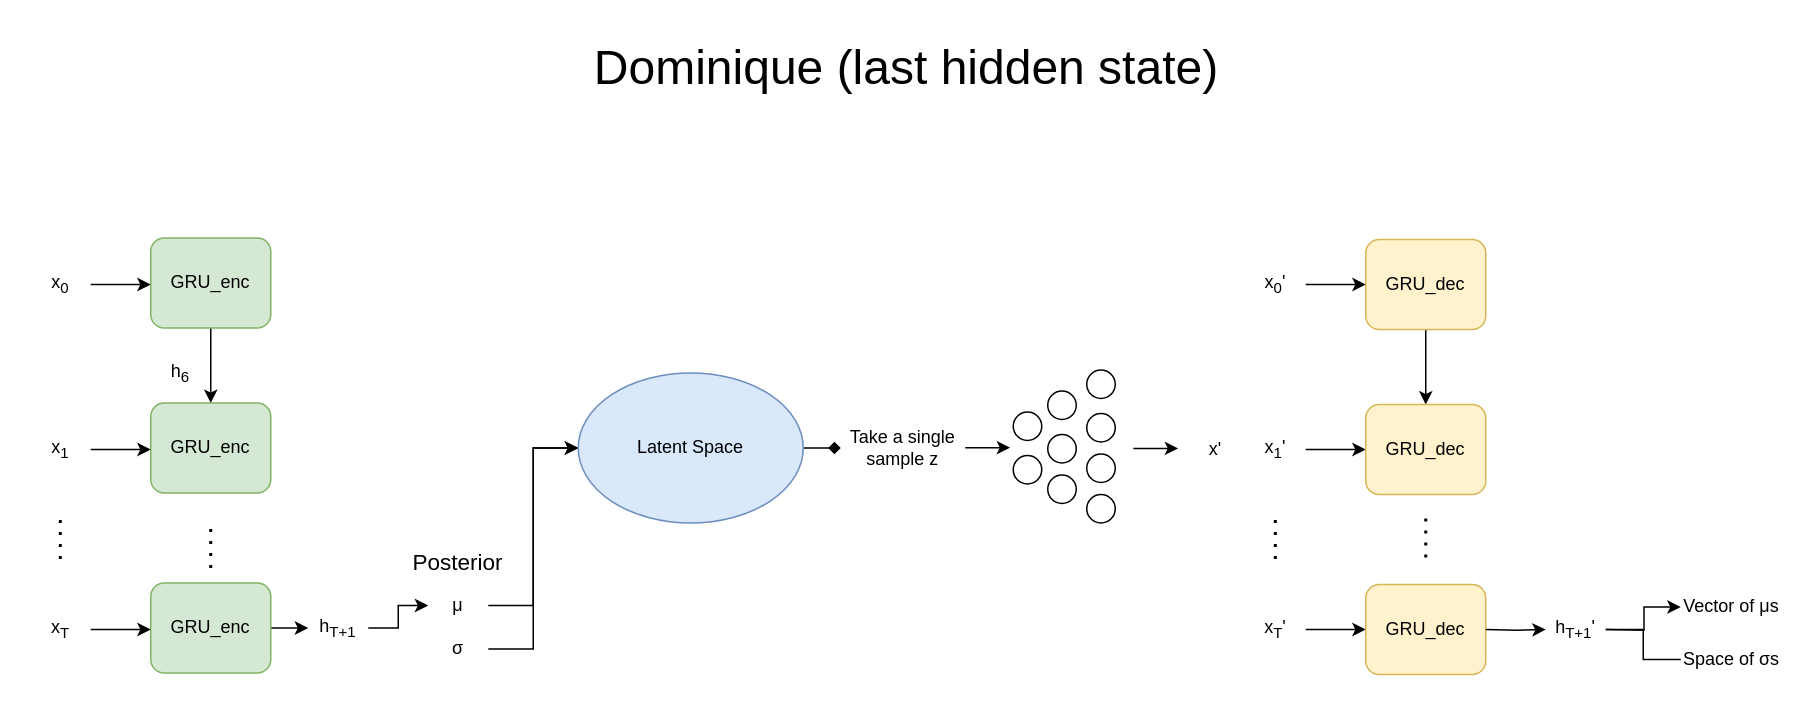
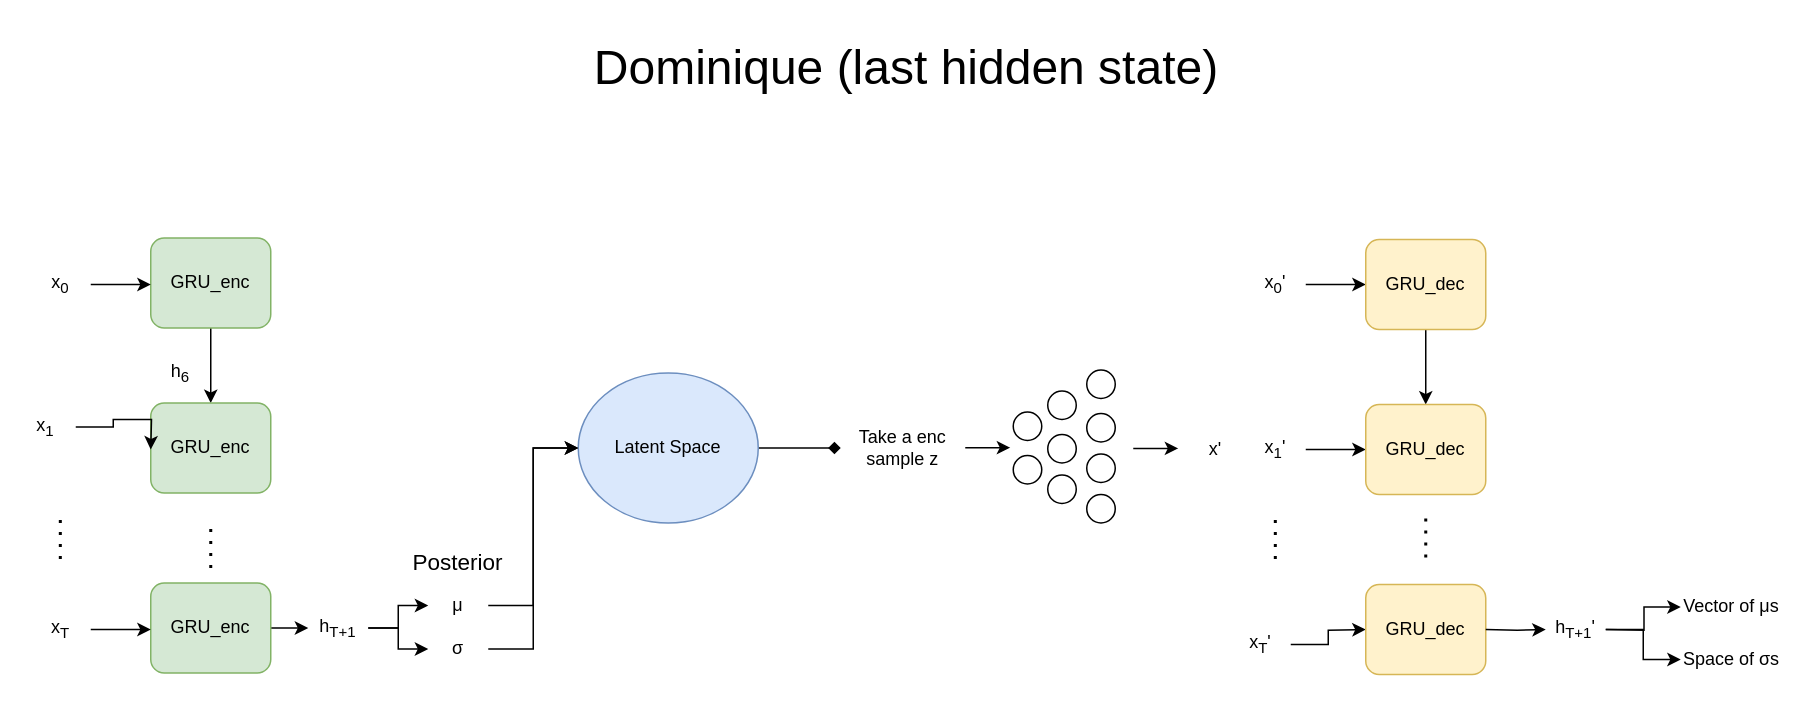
node "Latent Space": size 225x150 -> 180x150
node "Take a single sample z": label "Take a single sample z" -> "Take a enc sample z"
node "x1": moved (61, 449) -> (46, 427)
node "xT'": moved (1276, 629) -> (1261, 644)
edge "hT+1" -> "σ": added
edge "hT+1'" -- "Space of σs": arrowhead none -> classic
